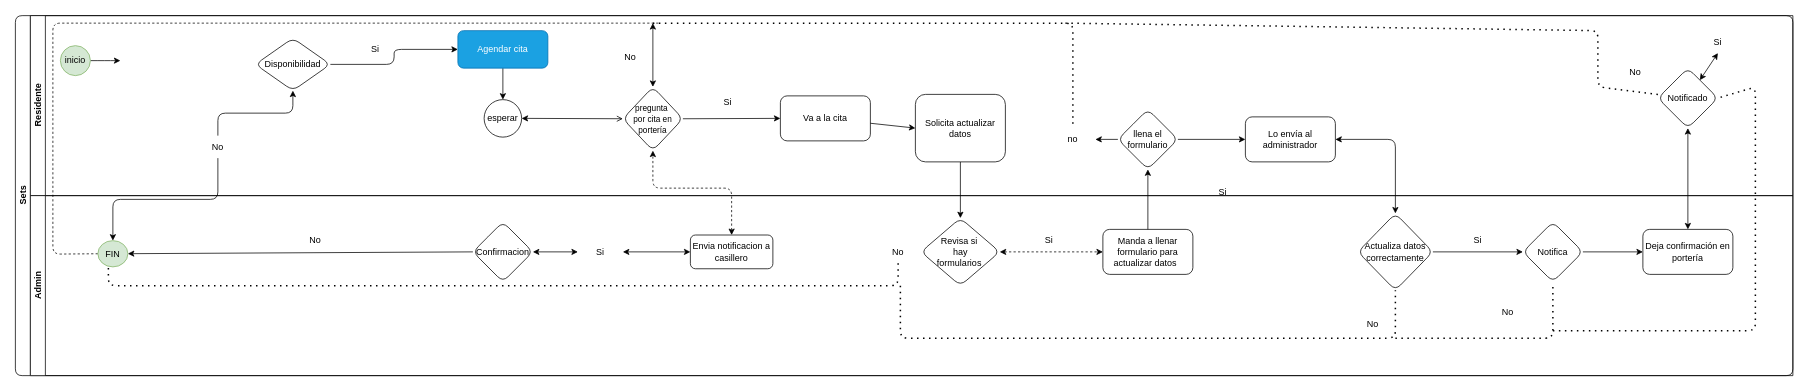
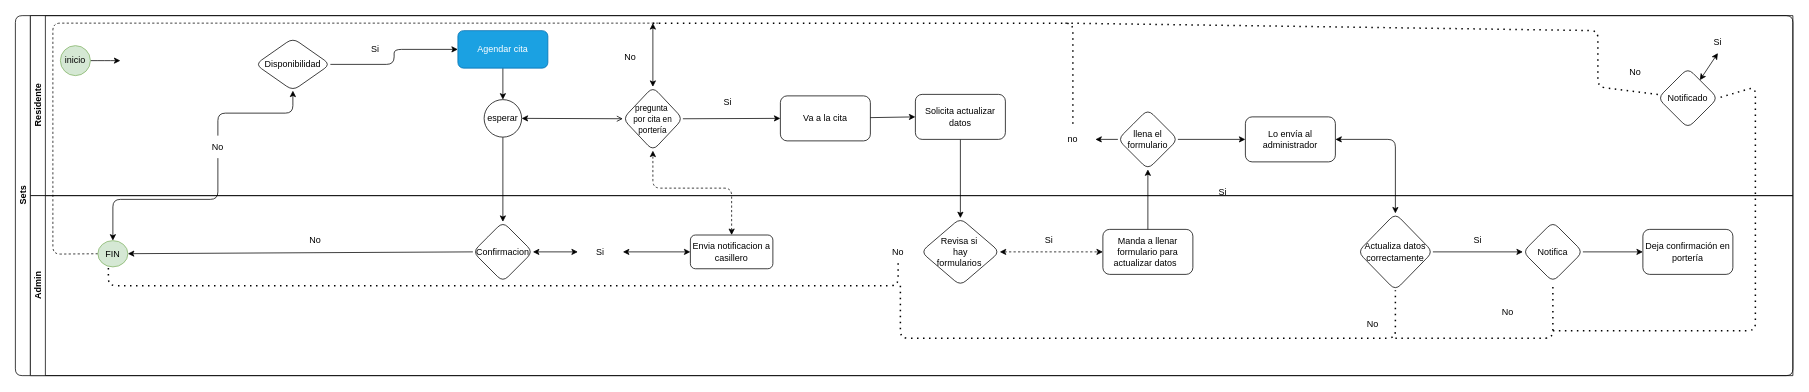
node "Solicita actualizar datos": size 90x68 -> 90x45
edge "esperar" -> "Confirmacion": added
edge "Notificado" -- "Deja confirmación en portería": removed
